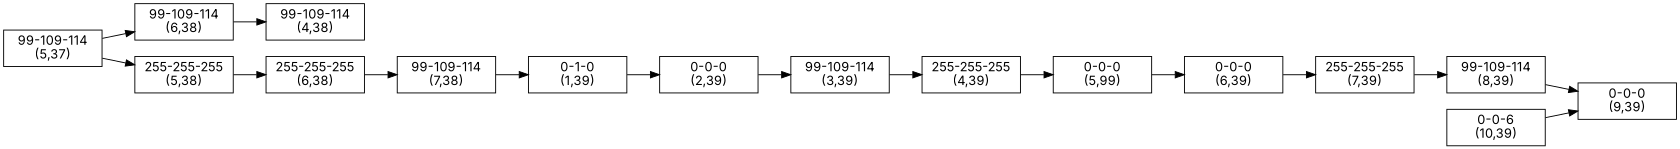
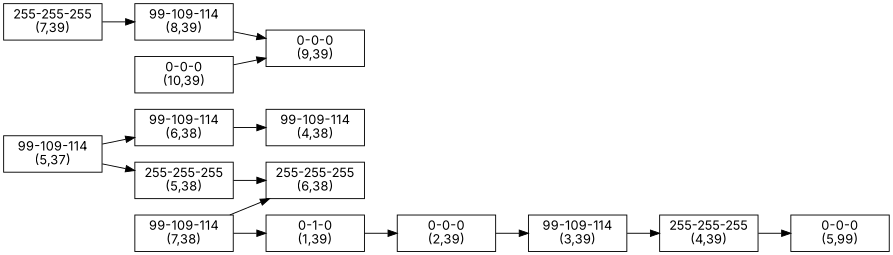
edge "255-255-255 (6,38)" -> "99-109-114 (7,38)": reversed
node "0-0-0 (6,39)": removed
node "0-0-6 (10,39)": label "0-0-6 (10,39)" -> "0-0-0 (10,39)"
